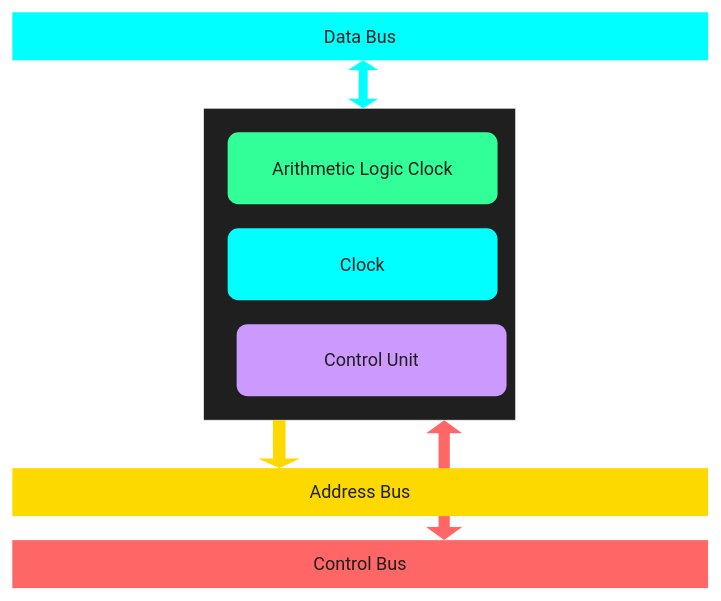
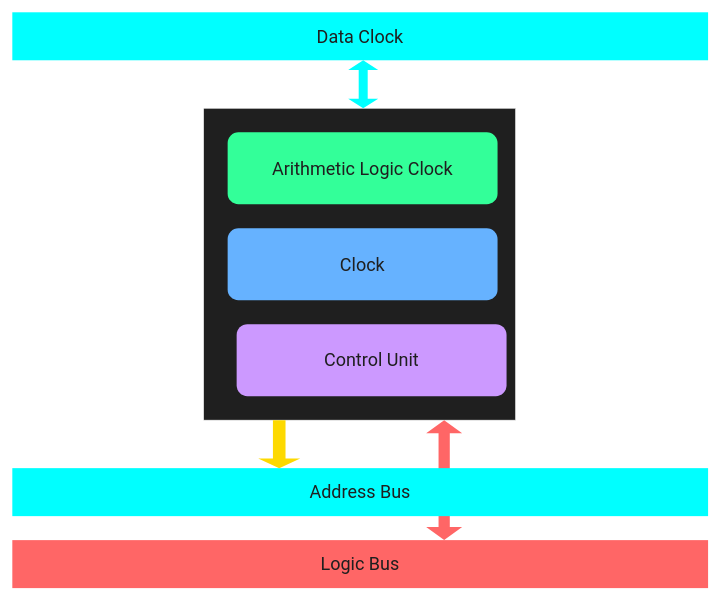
node "Data Bus": label "Data Bus" -> "Data Clock"
node "Clock": fillcolor #00ffff -> #66b2ff
node "Address Bus": fillcolor #fdd900 -> #00ffff
node "Control Bus": label "Control Bus" -> "Logic Bus"
